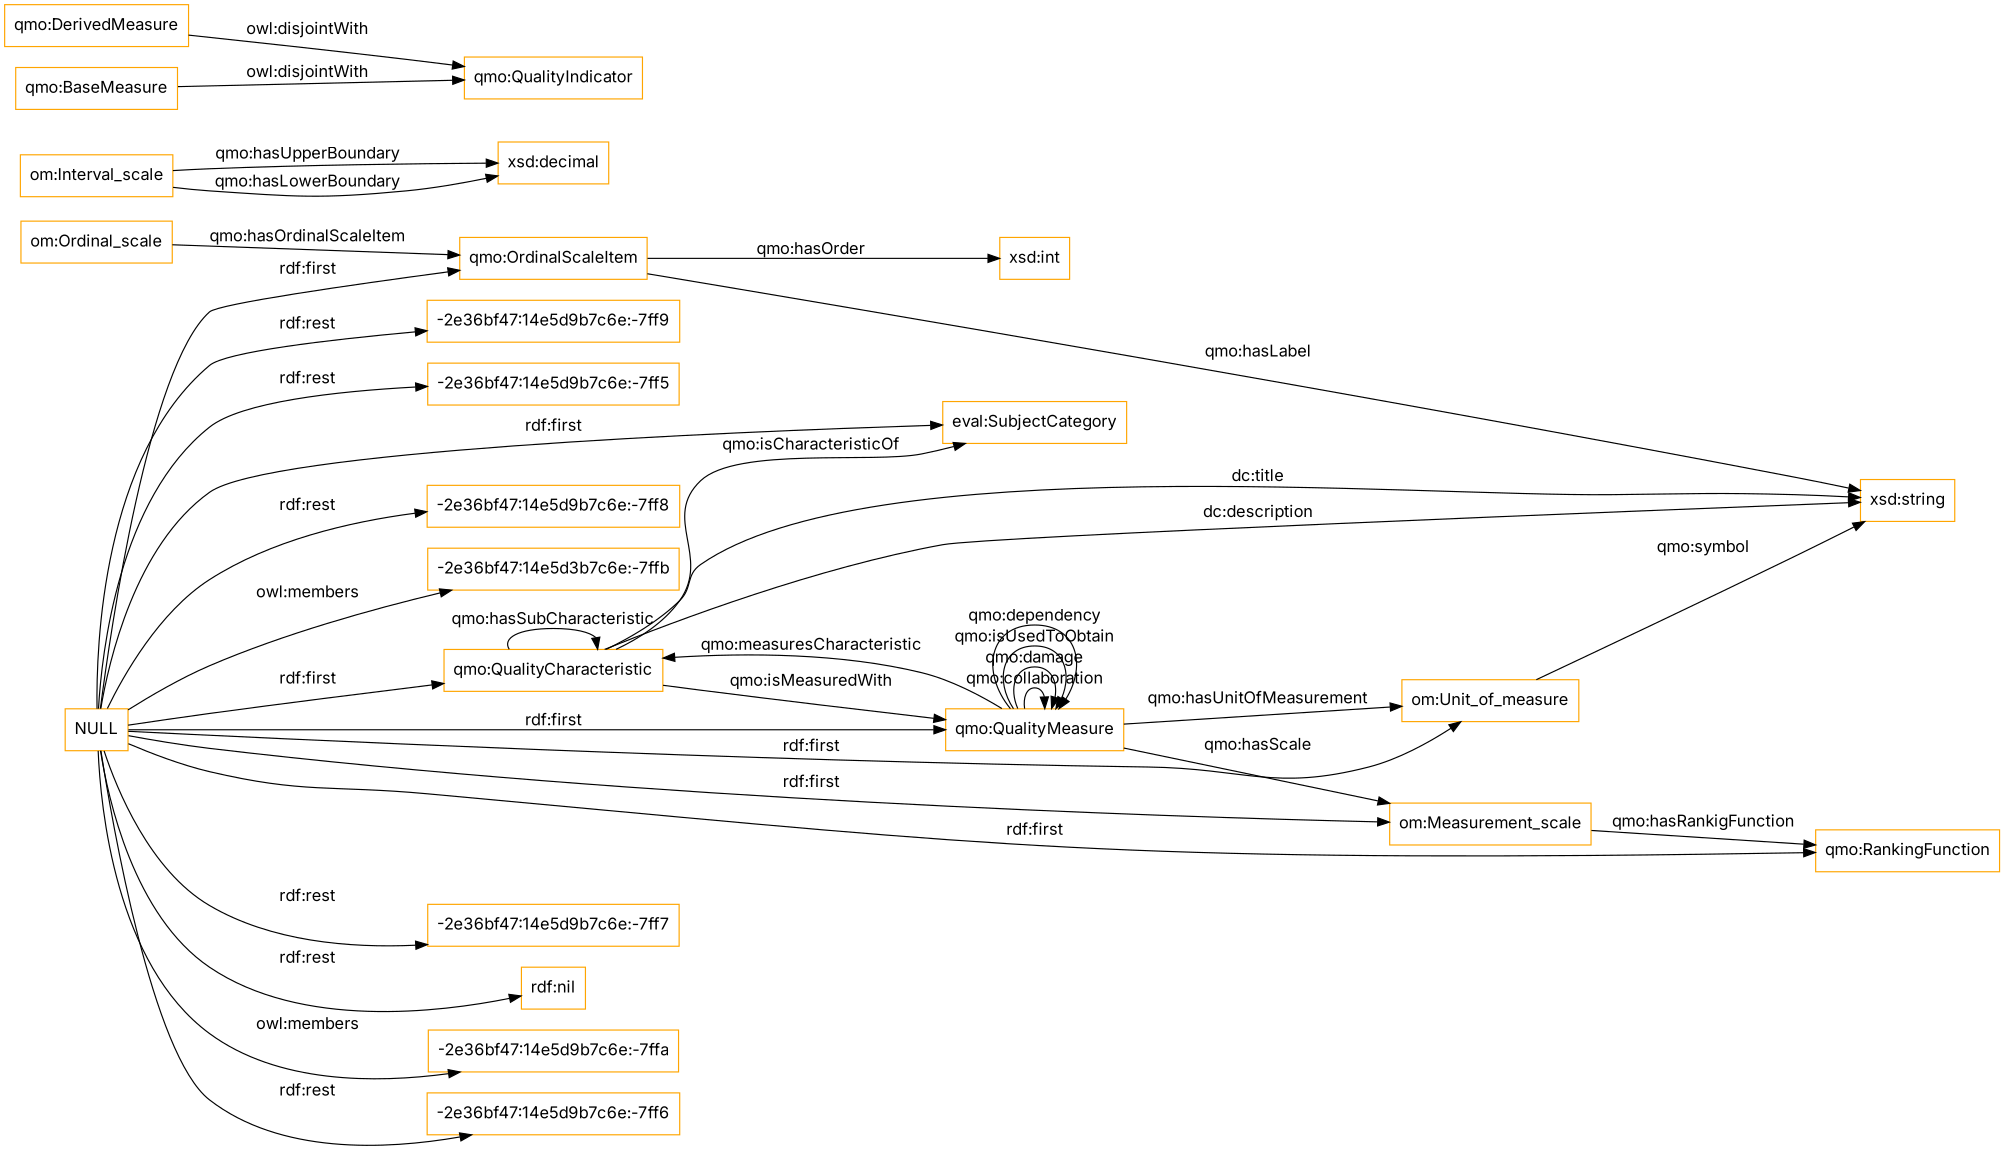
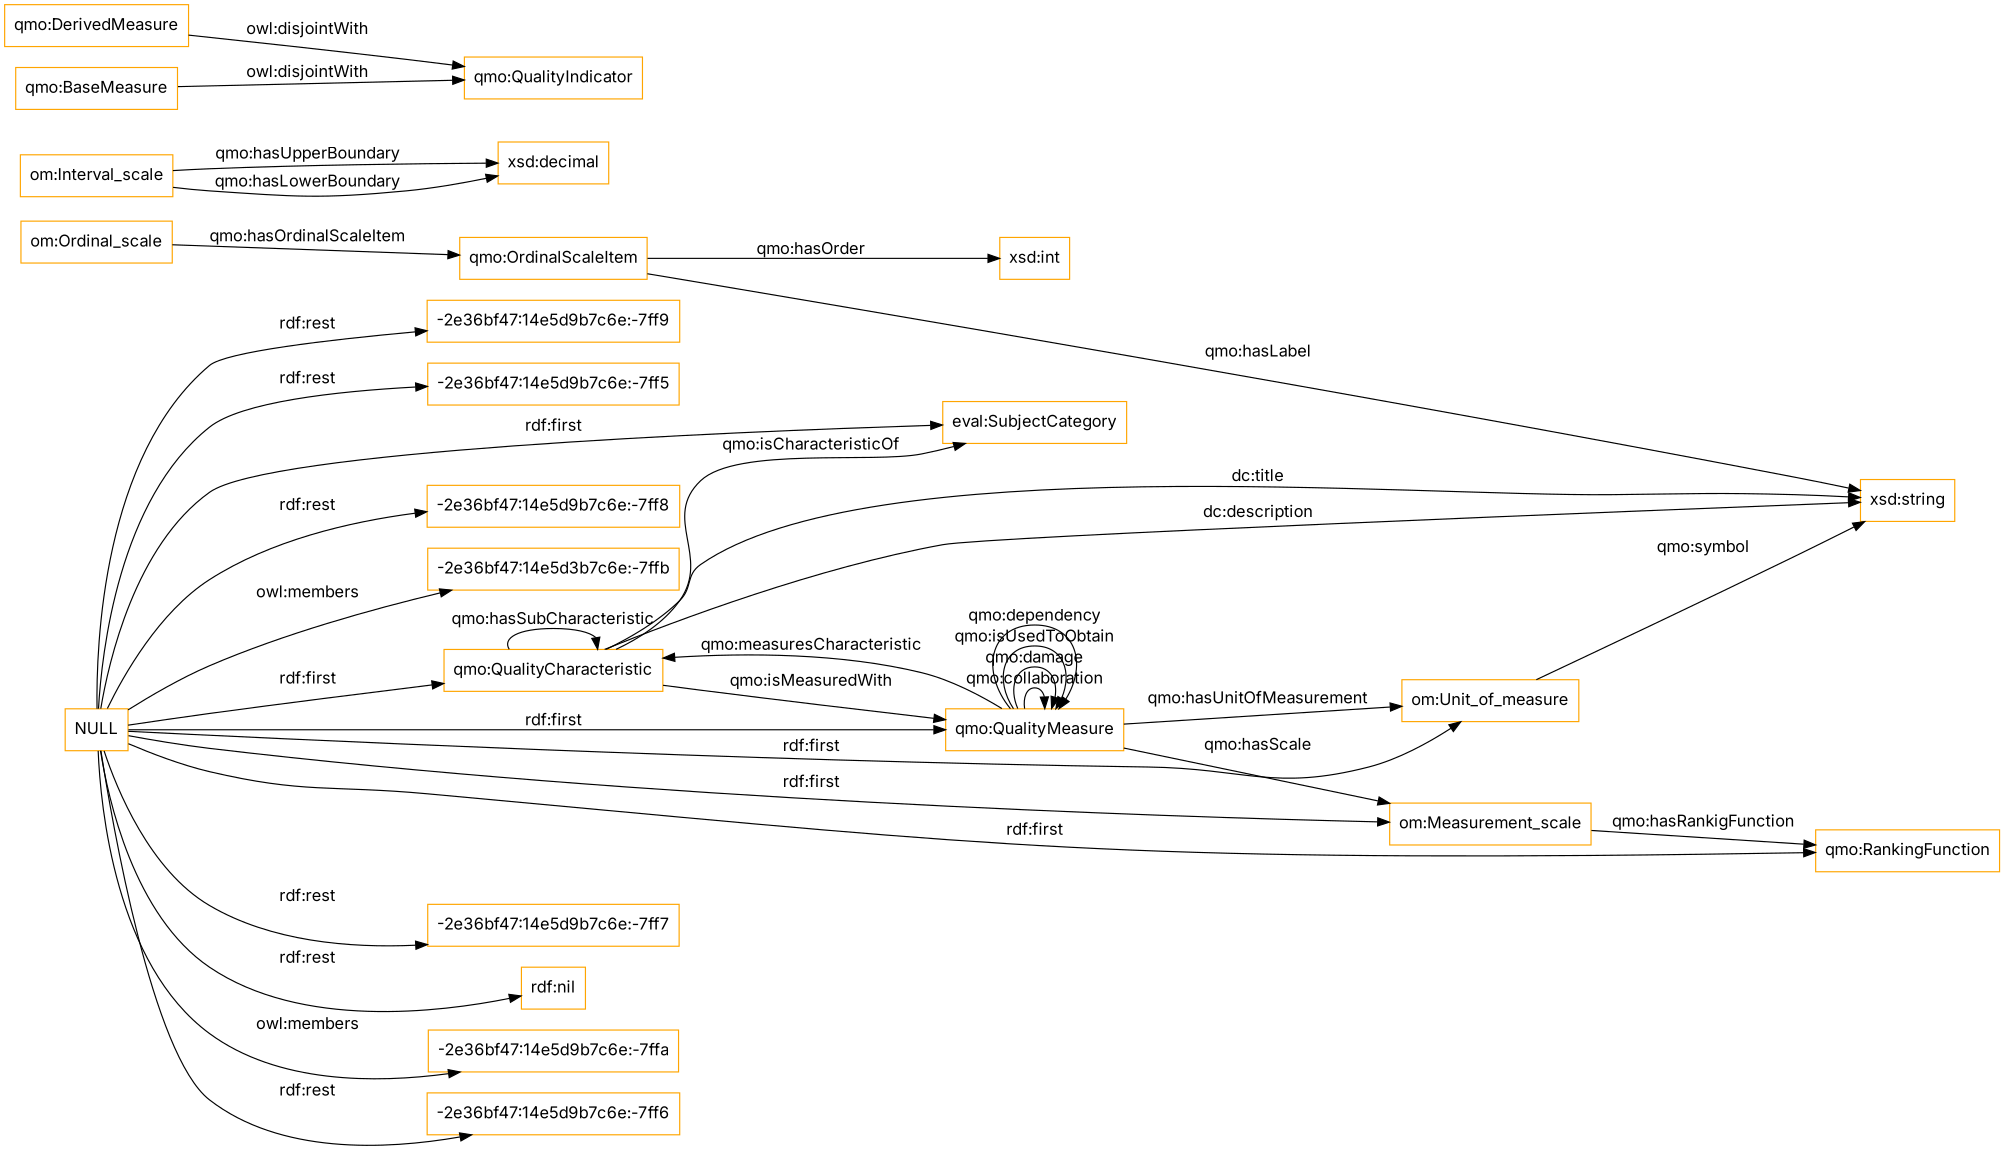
edge "NULL" -> "qmo:OrdinalScaleItem": removed, label "rdf:first"
